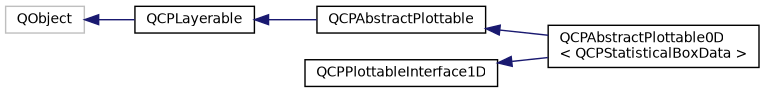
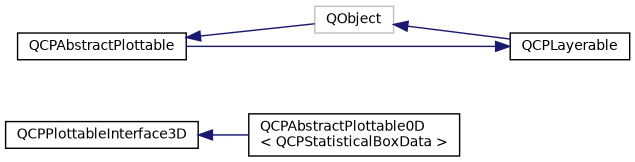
edge "QCPAbstractPlottable0D < QCPStatisticalBoxData >" -> "QCPAbstractPlottable": now "QObject" -> "QCPAbstractPlottable"
node "QCPPlottableInterface1D": label "QCPPlottableInterface1D" -> "QCPPlottableInterface3D"
